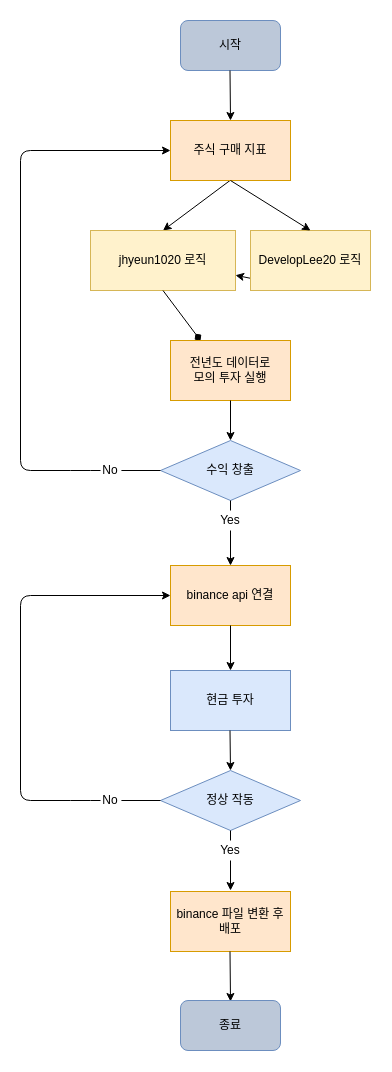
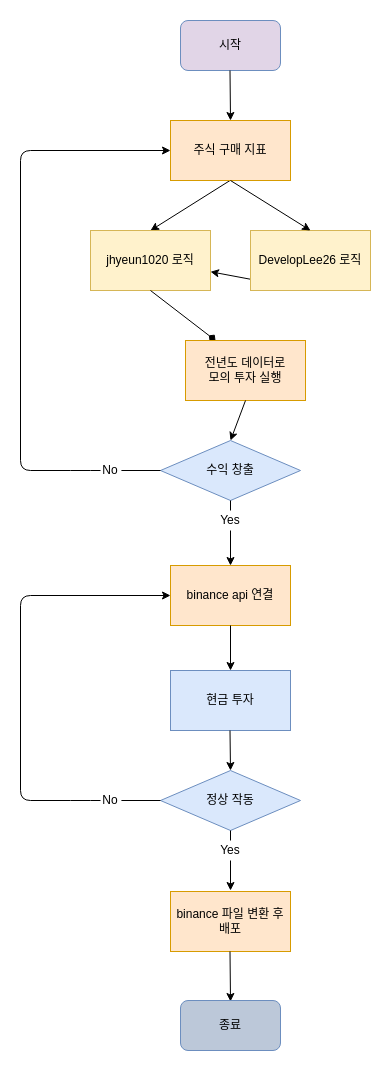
node "시작": fillcolor #bcc8d9 -> #e1d5e7
node "jhyeun1020 로직": size 145x60 -> 120x60
node "DevelopLee20 로직": label "DevelopLee20 로직" -> "DevelopLee26 로직"
node "전년도 데이터로 모의 투자 실행": moved (231, 371) -> (246, 371)
